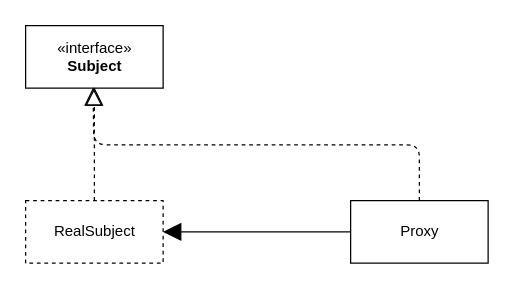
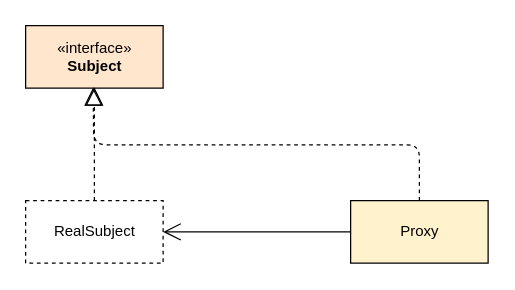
node "«interface» Subject": fillcolor #ffffff -> #ffe6cc
edge "Proxy" -> "RealSubject": arrowhead block -> open
node "Proxy": fillcolor #ffffff -> #fff2cc
